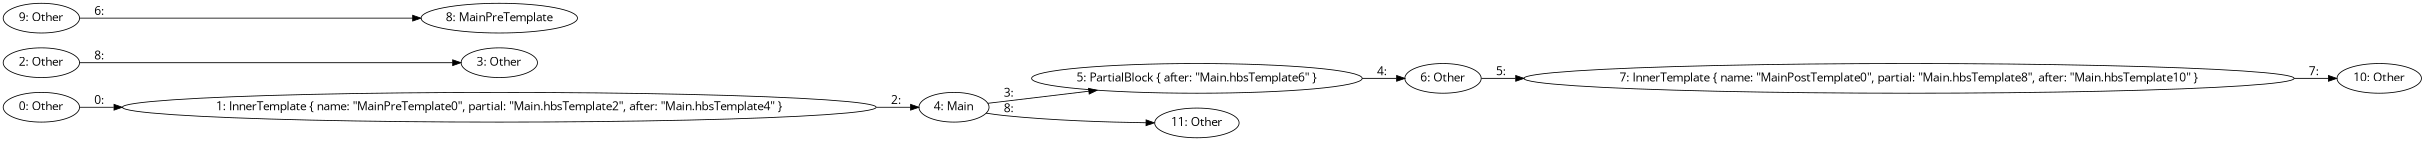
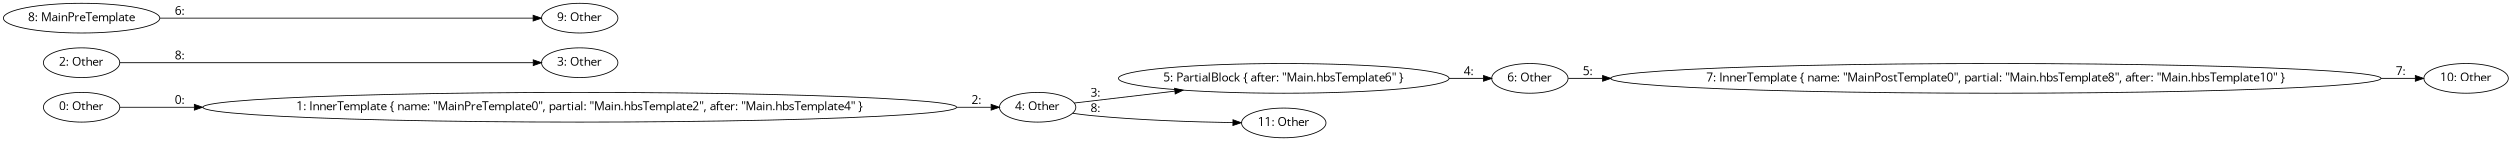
edge "9: Other" -> "8: MainPreTemplate": reversed
node "4: Main": label "4: Main" -> "4: Other"
